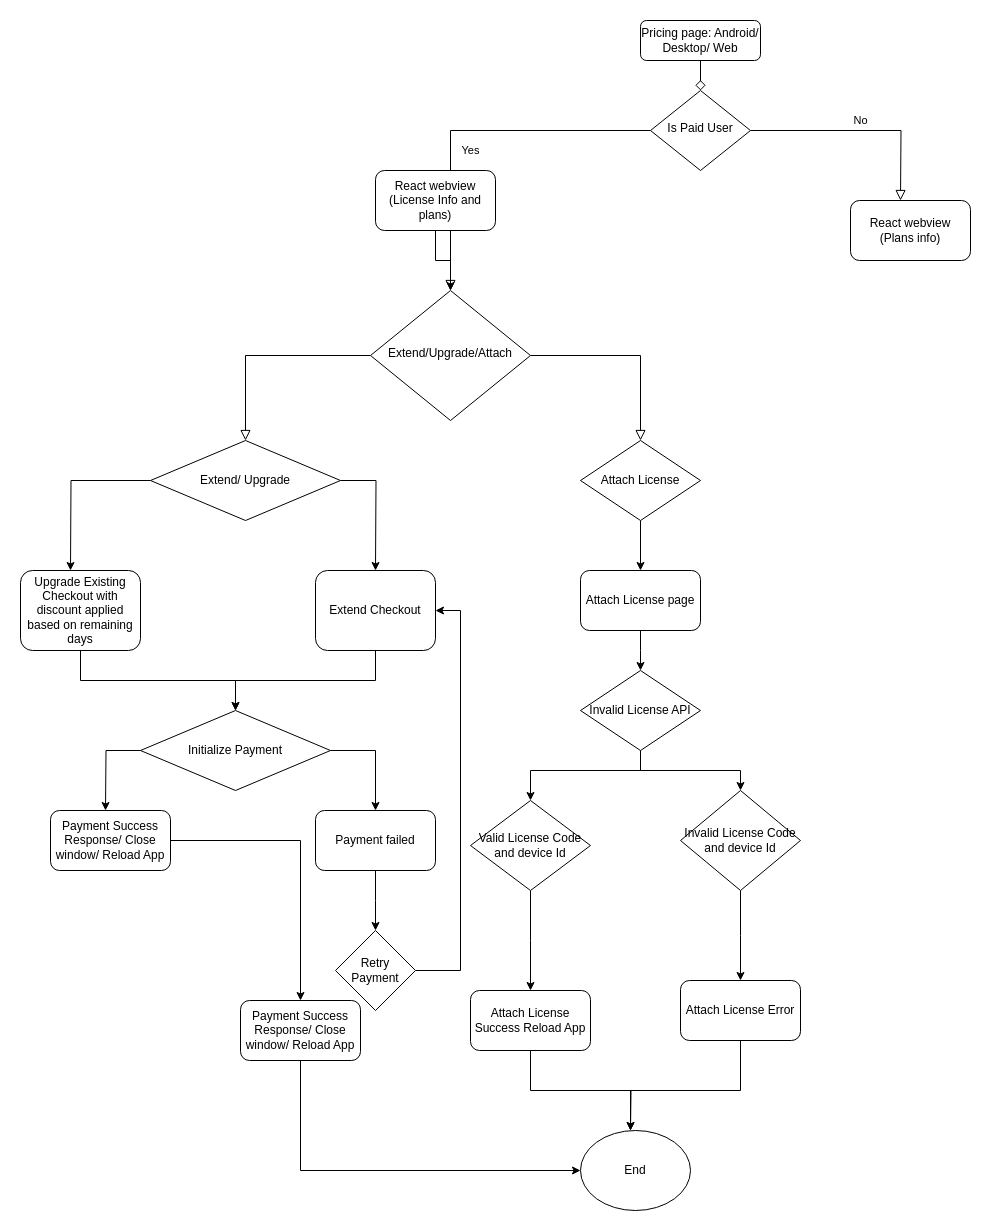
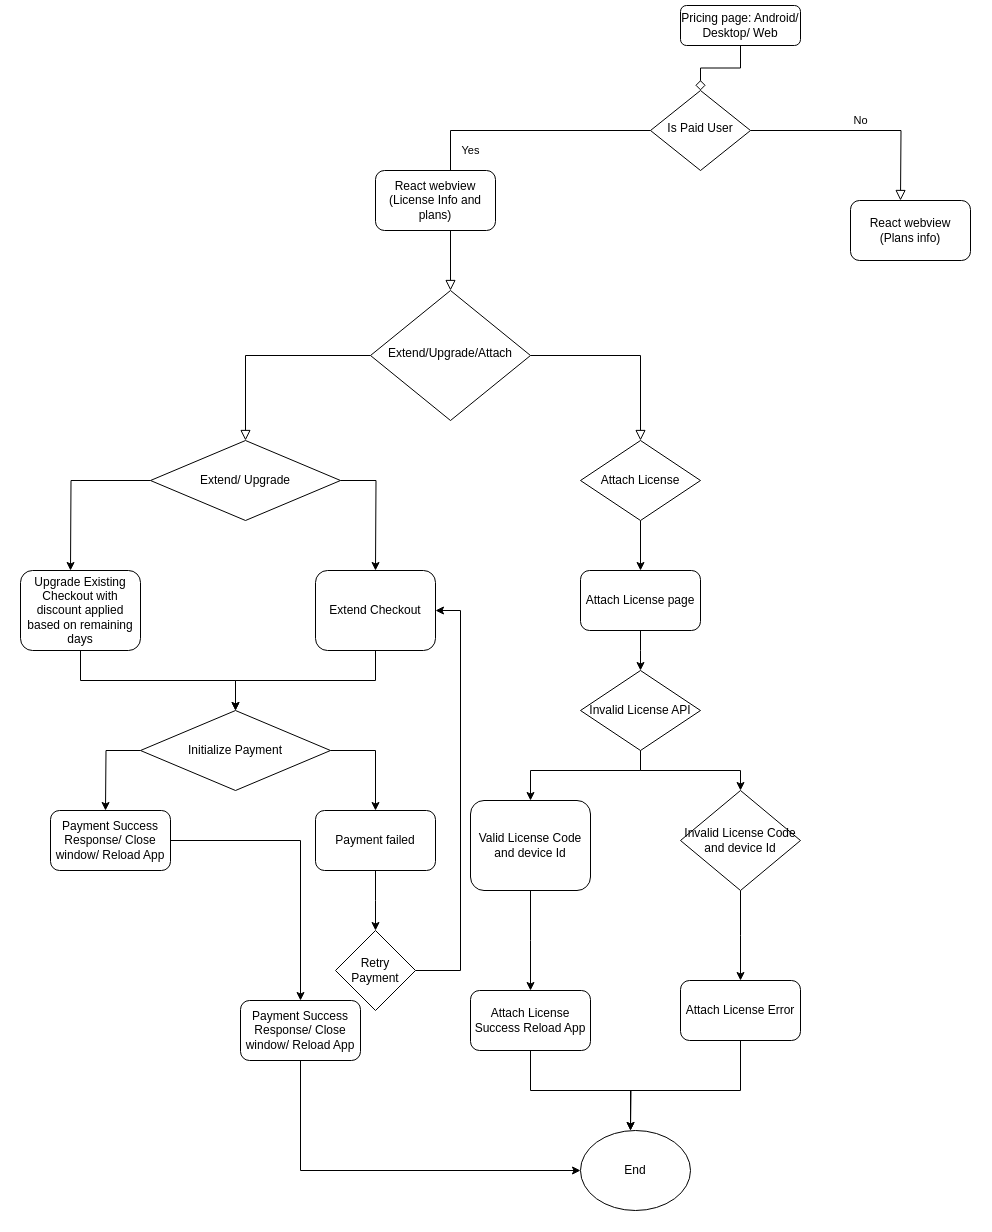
node "Pricing page: Android/ Desktop/ Web": moved (701, 41) -> (741, 26)
edge "React webview (License Info and plans)" -> "Extend/Upgrade/Attach": removed
node "Valid License Code and device Id": shape diamond -> rounded rectangle
